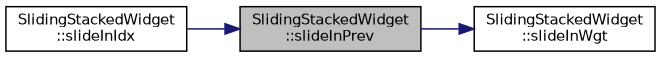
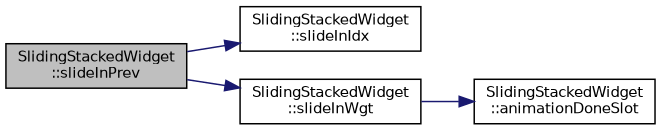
edge "SlidingStackedWidget ::slideInIdx" -> "SlidingStackedWidget ::slideInPrev": reversed
node "SlidingStackedWidget ::animationDoneSlot": added
